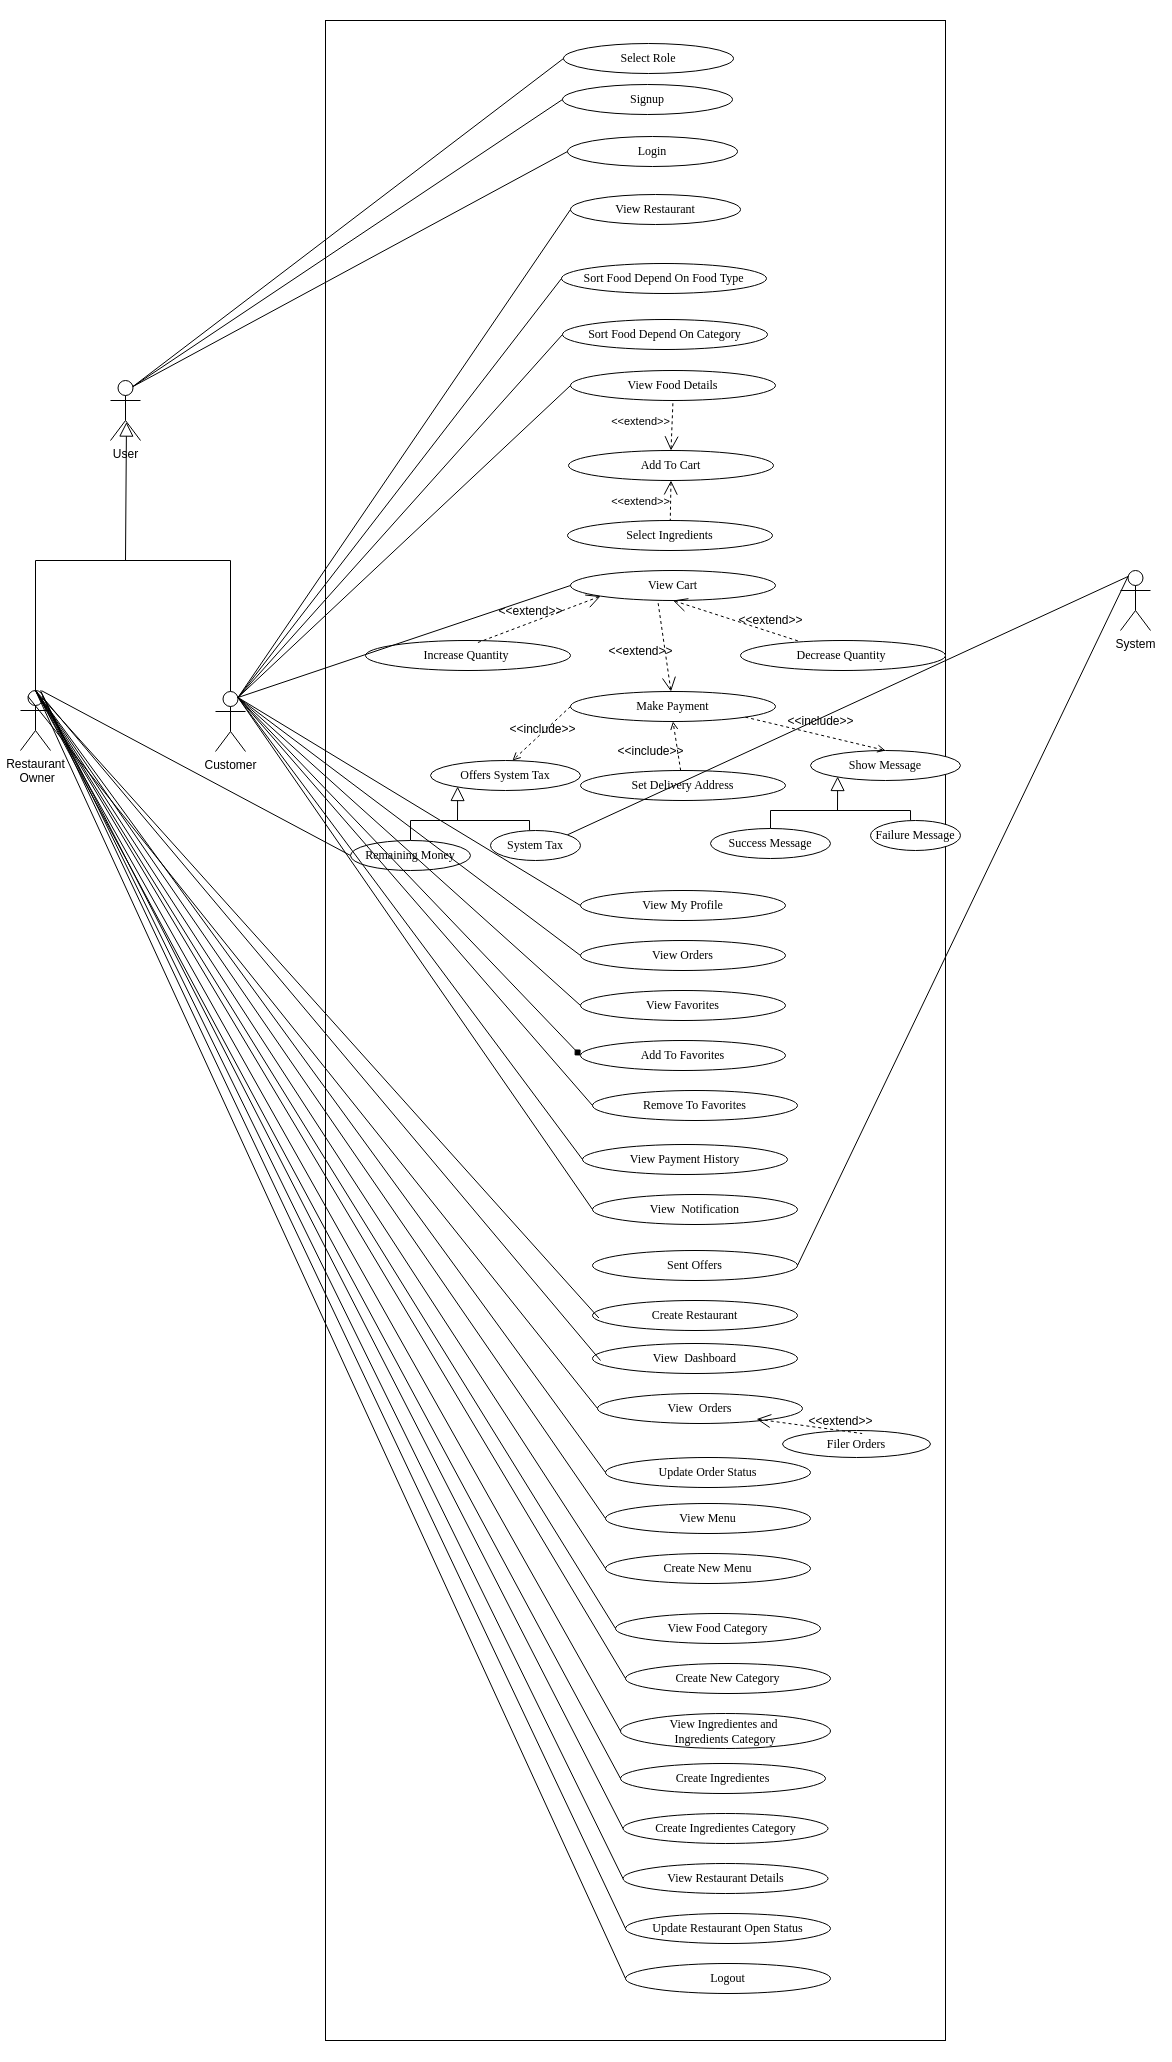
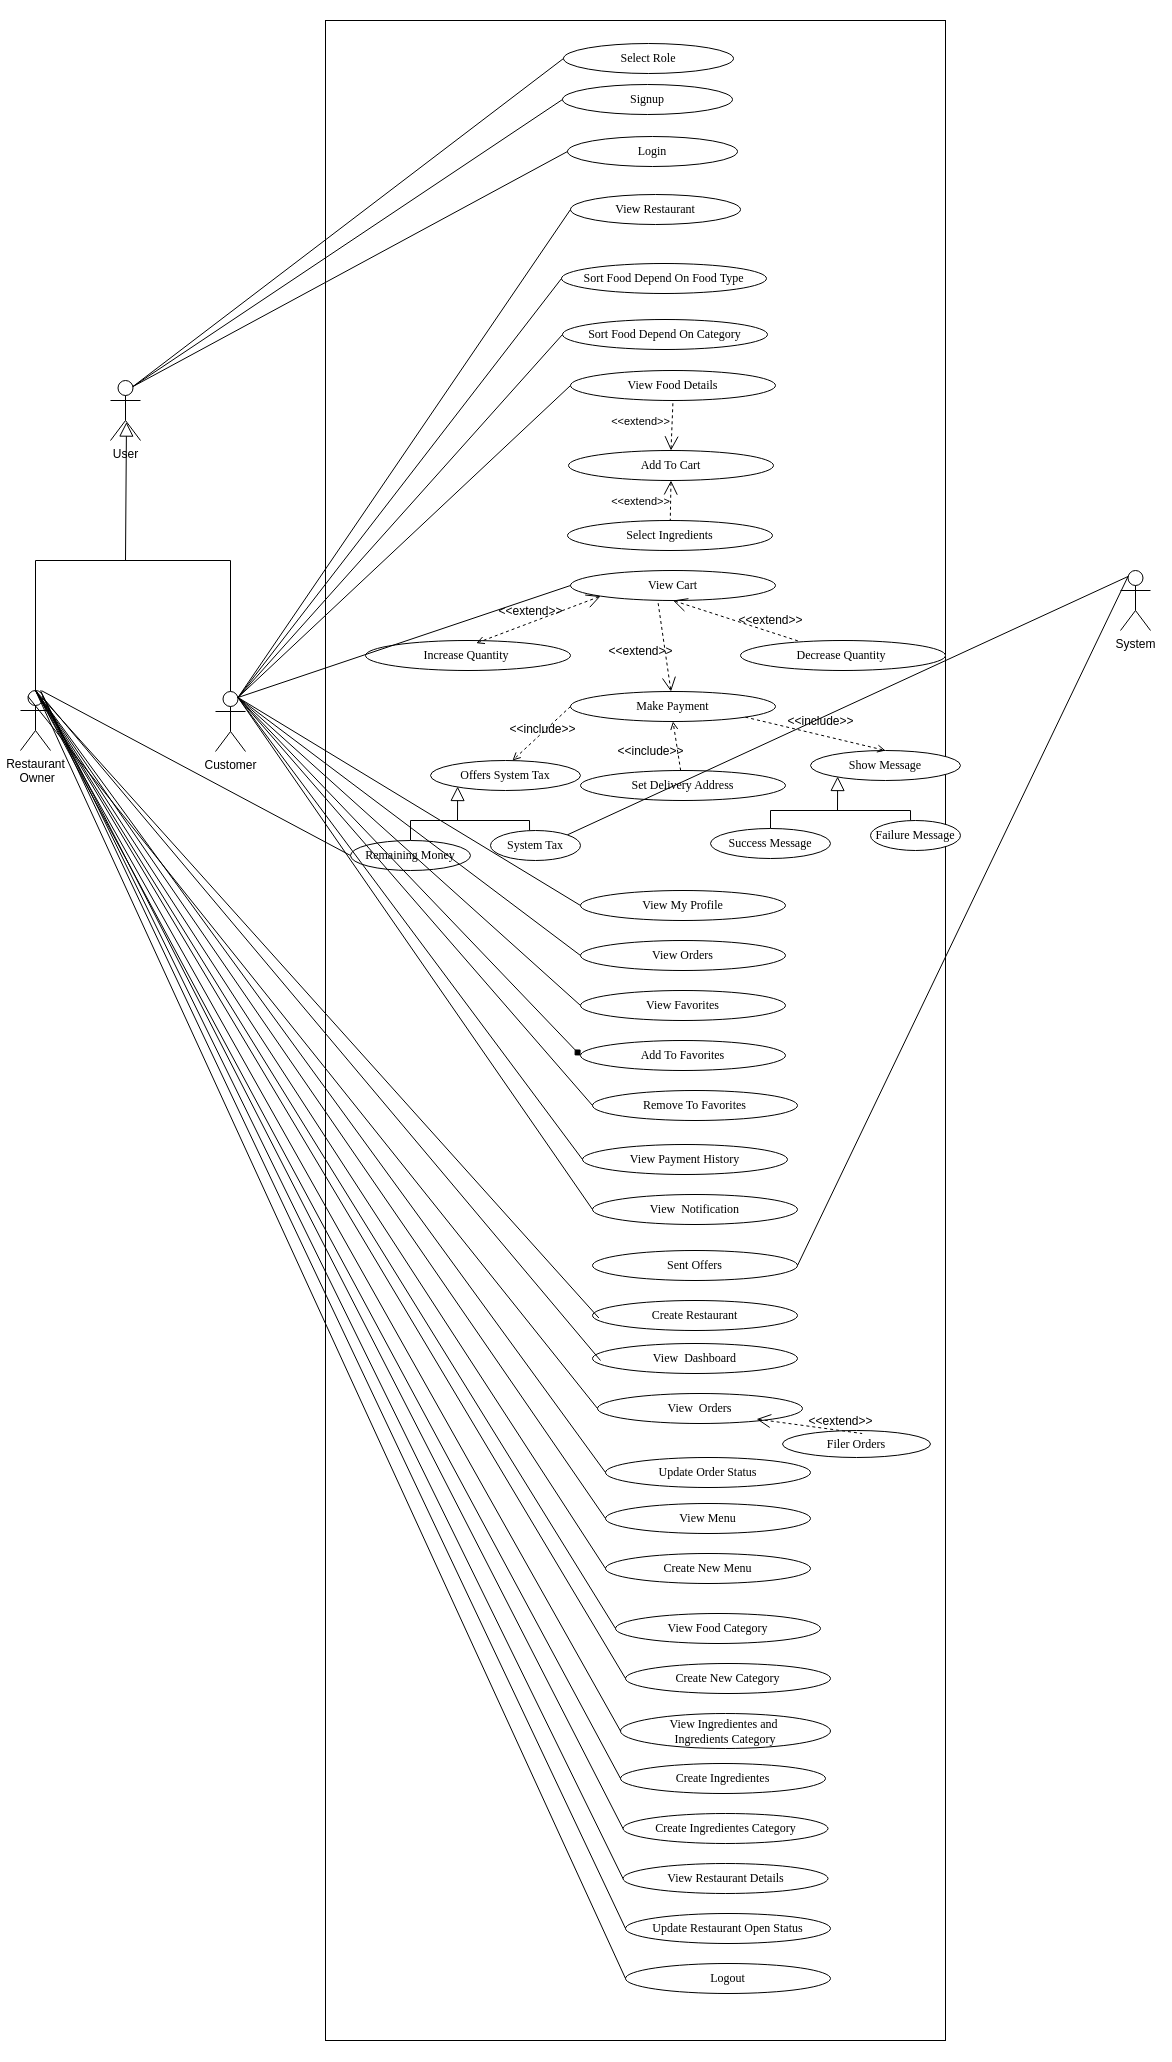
edge "Increase Quantity" -> "View Cart": arrowhead none -> open
